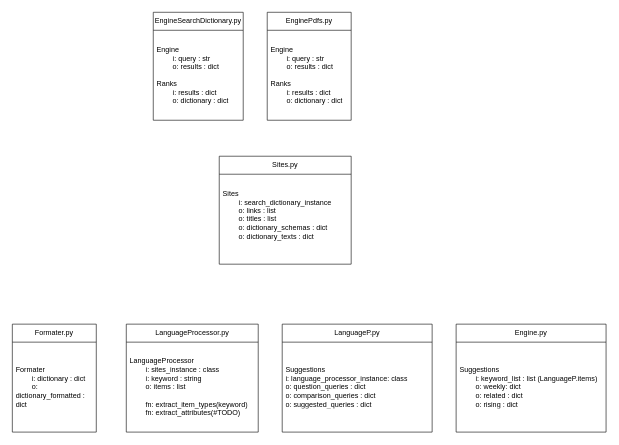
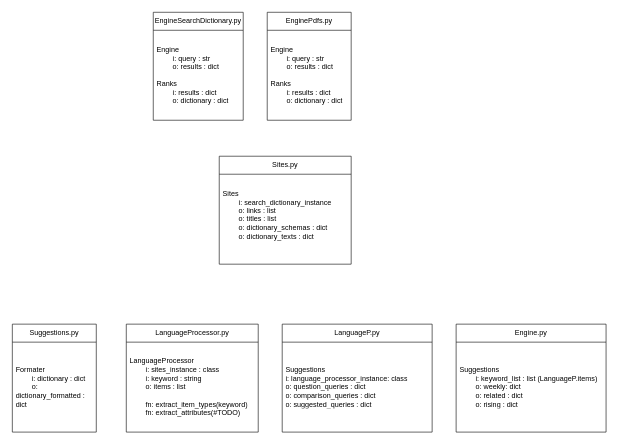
node "Formater.py": label "Formater.py" -> "Suggestions.py"
